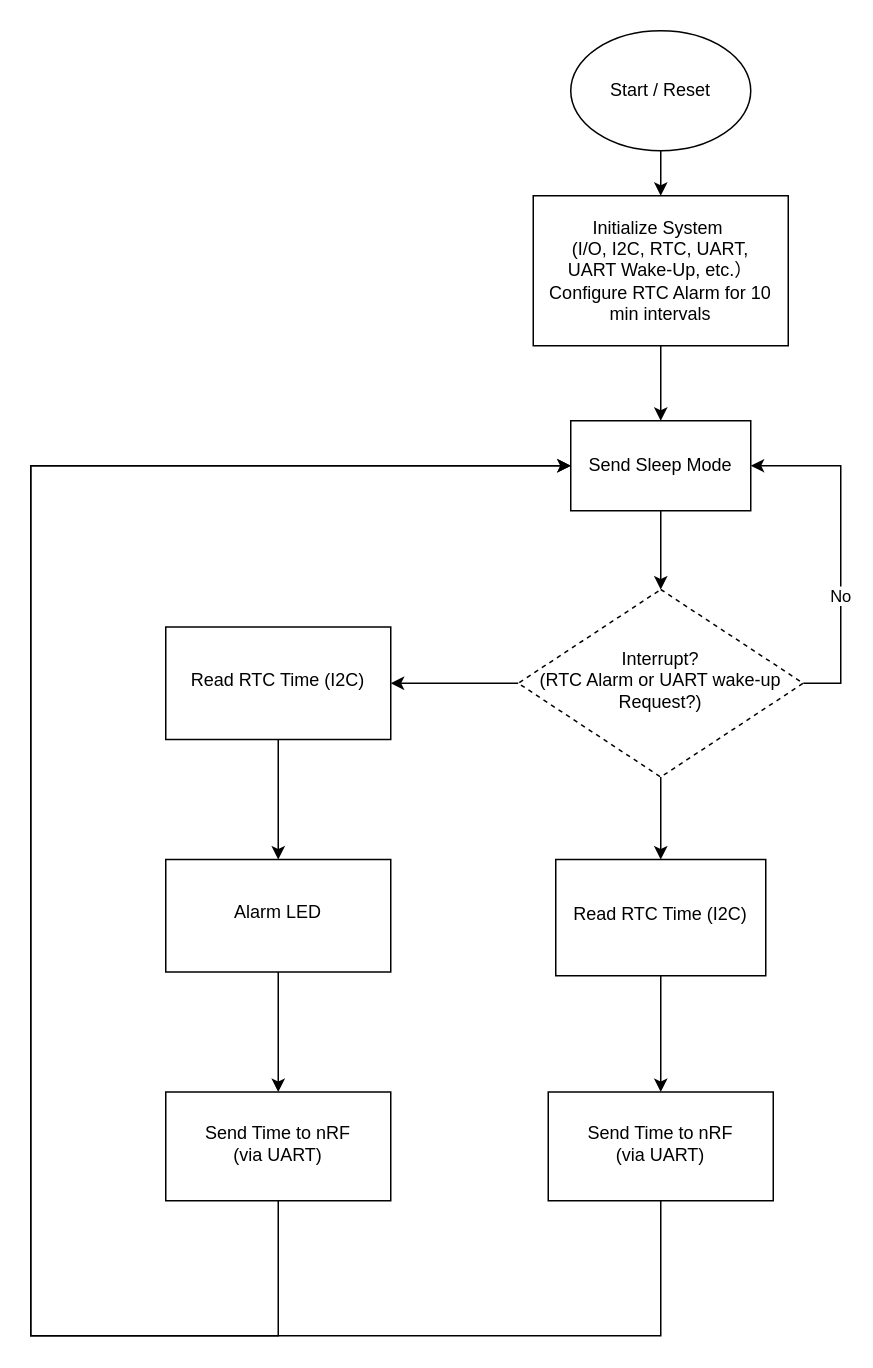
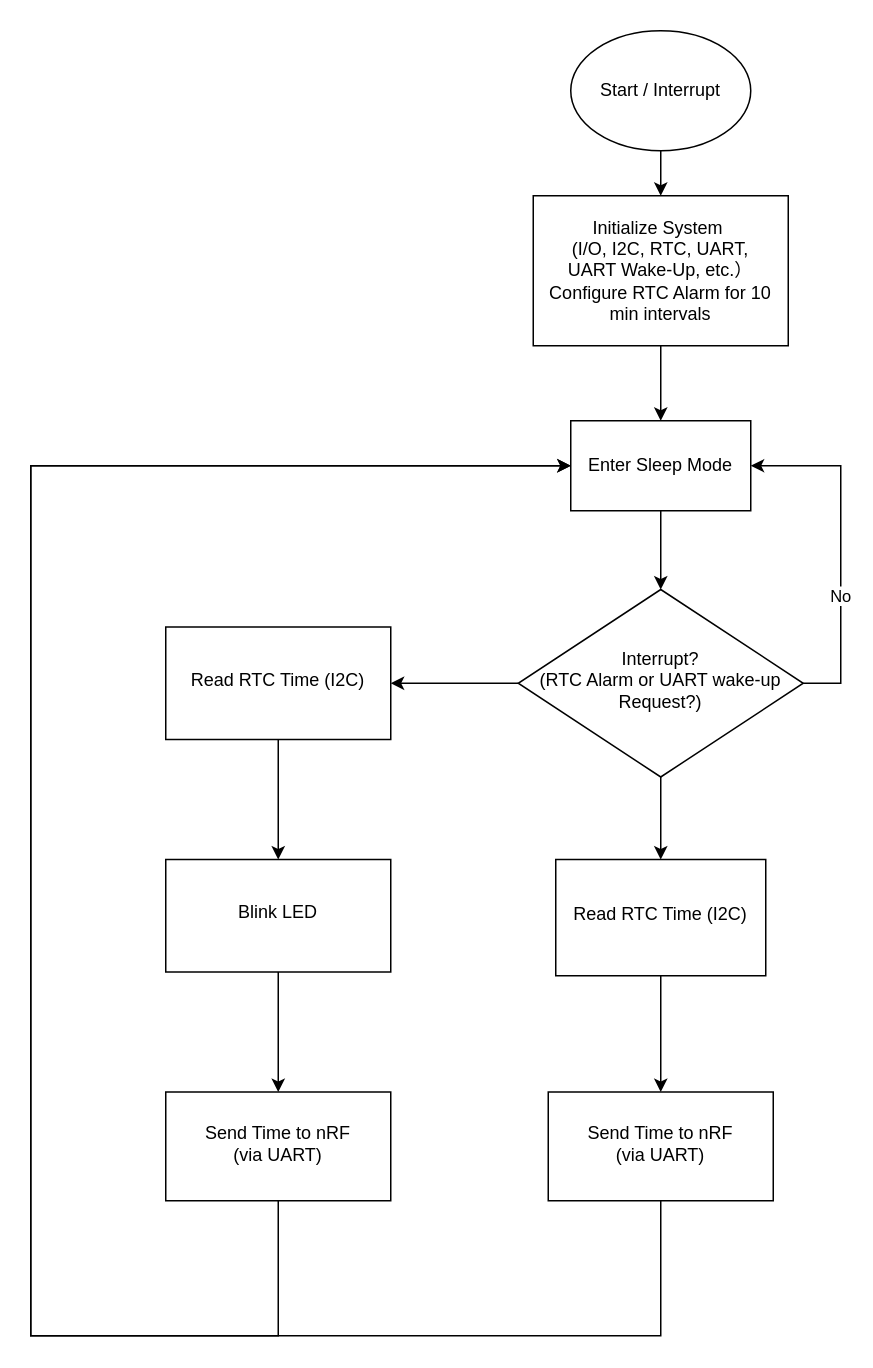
node "Start / Reset": label "Start / Reset" -> "Start / Interrupt"
node "Send Sleep Mode": label "Send Sleep Mode" -> "Enter Sleep Mode"
node "Interrupt? (RTC Alarm or UART wake-up Request?)": style dashed -> solid
node "Alarm LED": label "Alarm LED" -> "Blink LED"
